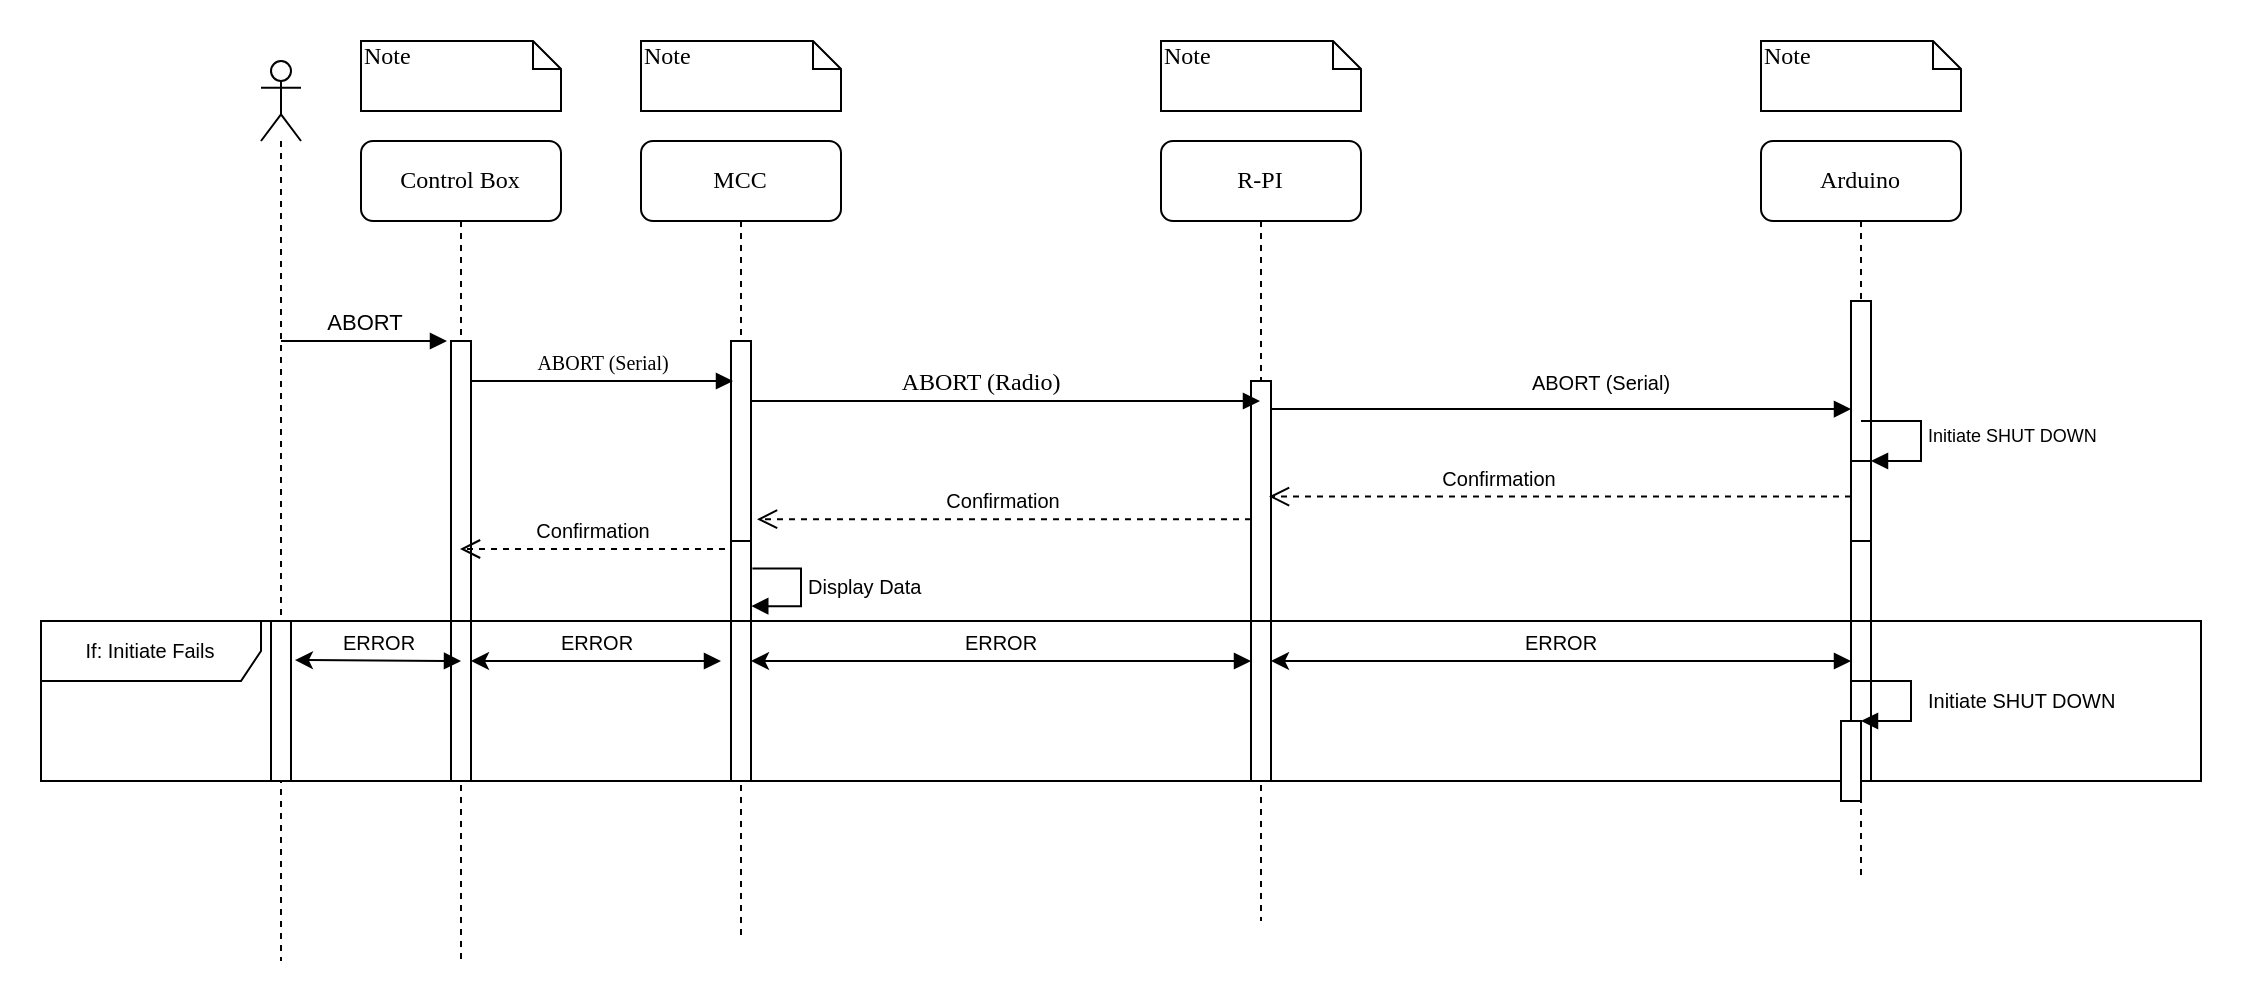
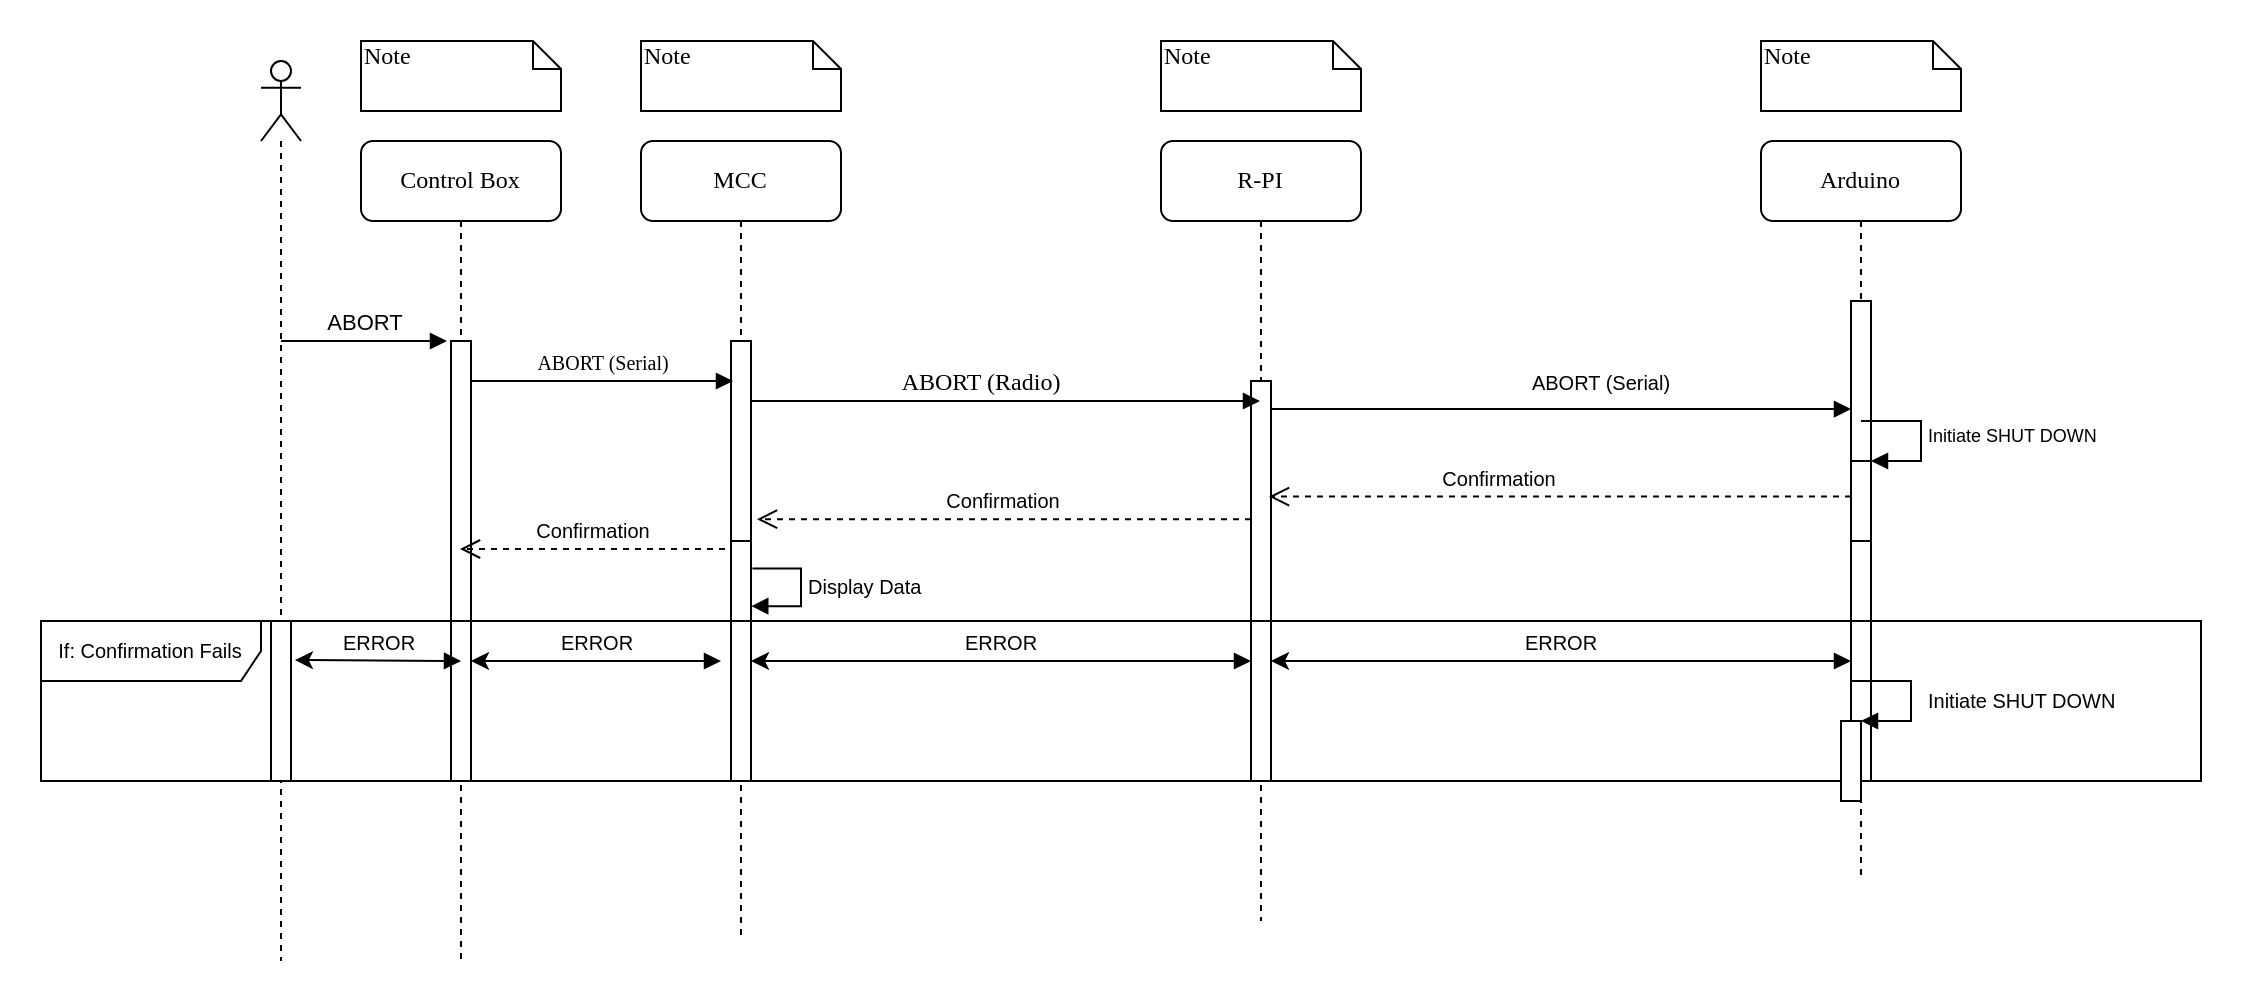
node "If: Initiate Fails": label "If: Initiate Fails" -> "If: Confirmation Fails"
